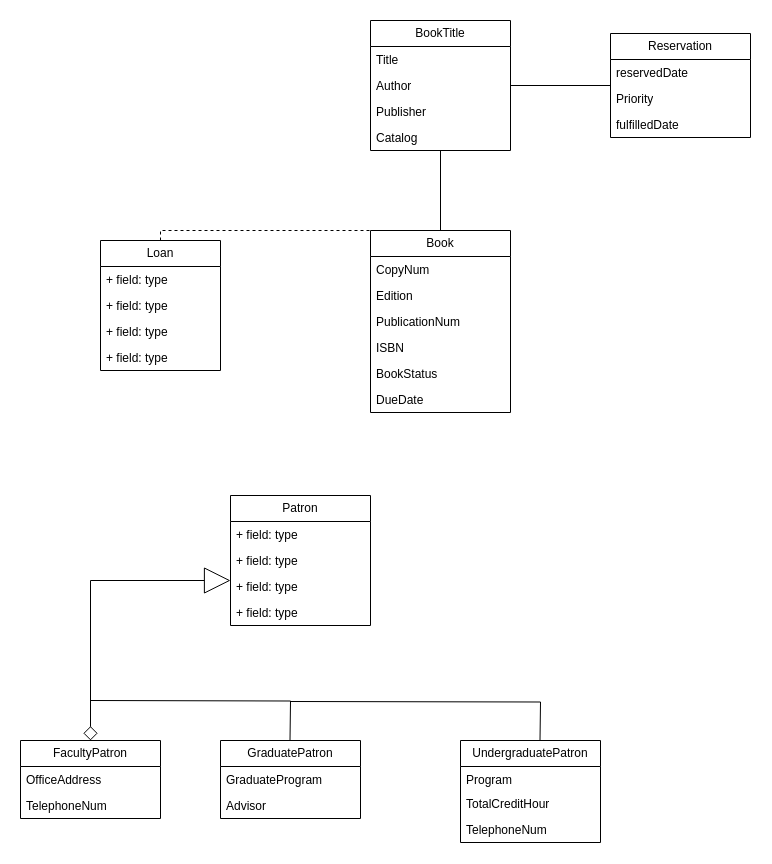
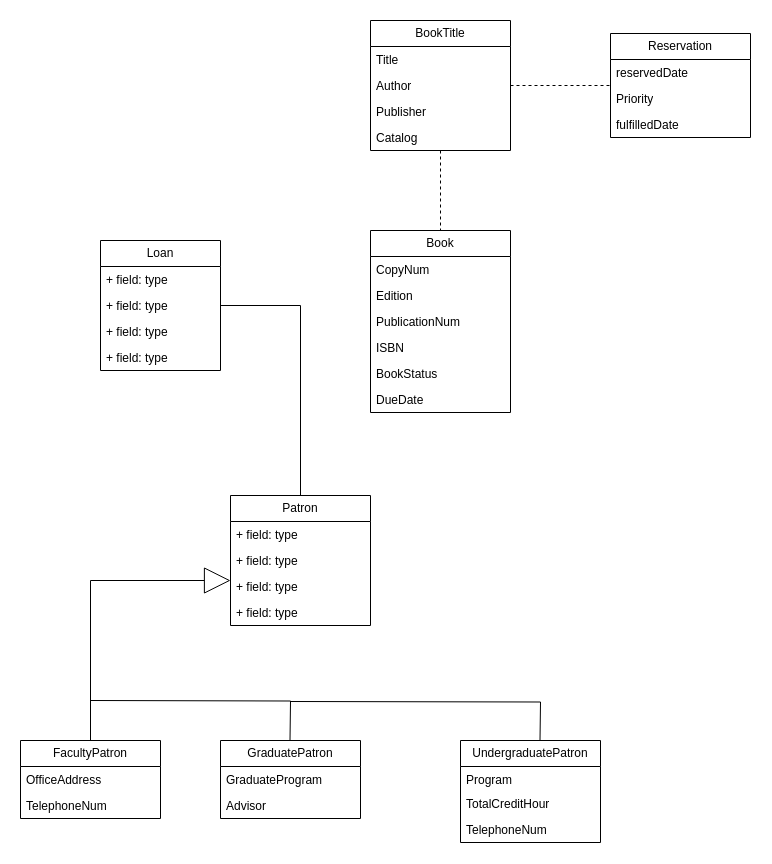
edge "BookTitle" -- "Reservation": style solid -> dashed
edge "BookTitle" -- "Book": style solid -> dashed
edge "Loan" -- "Book": removed
edge "Loan" -- "Patron": added
edge "Patron" -- "FacultyPatron": arrowhead diamond -> none
